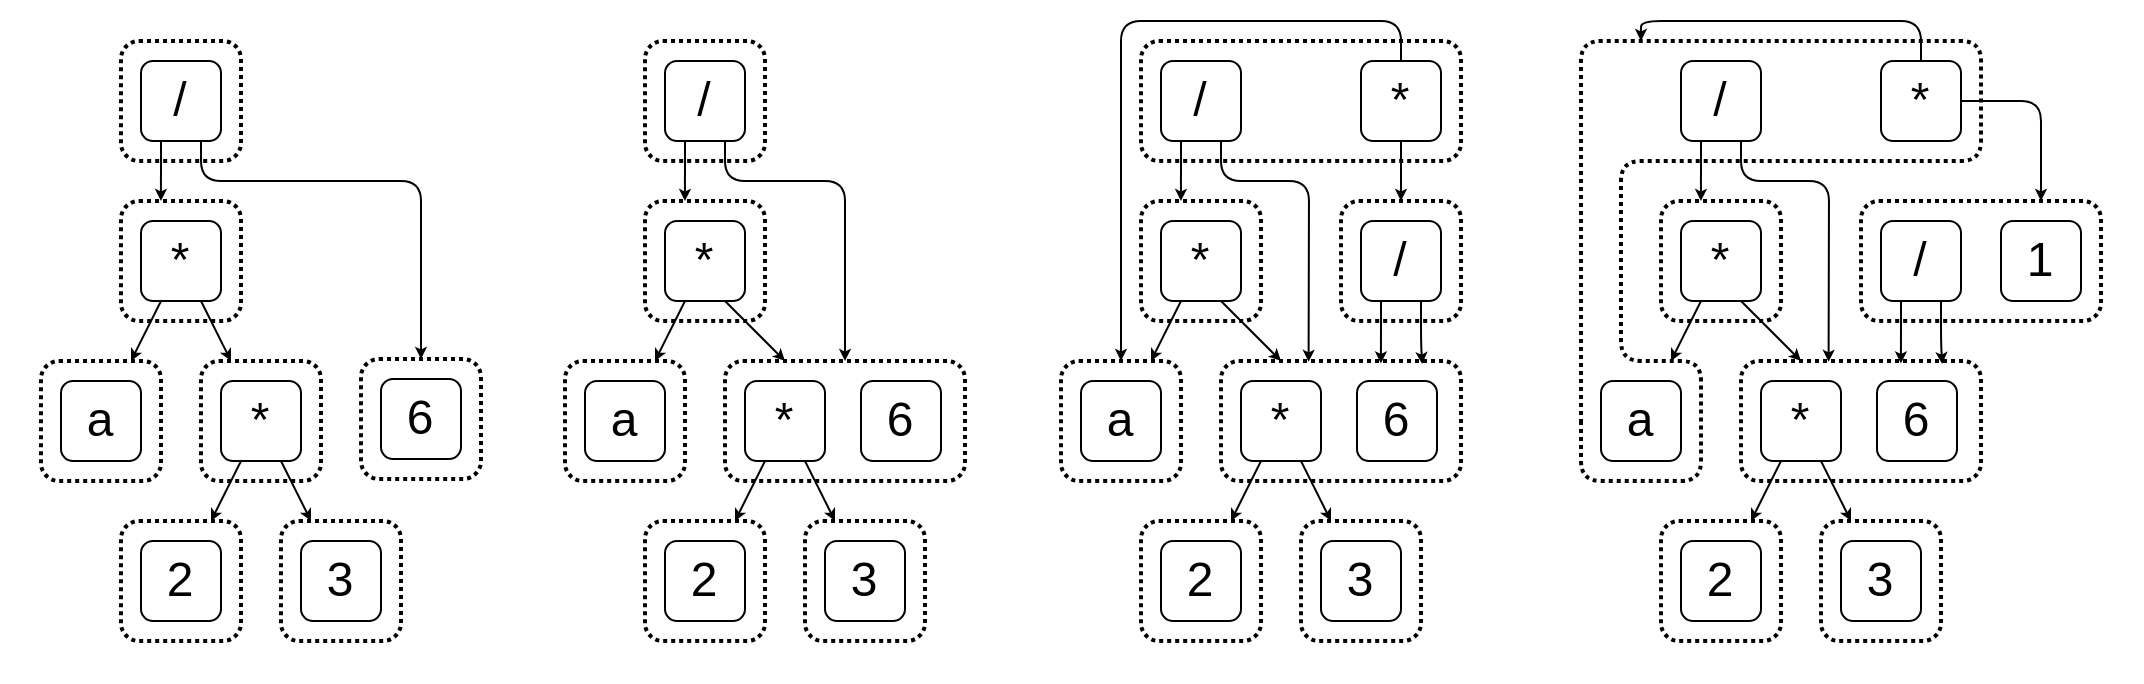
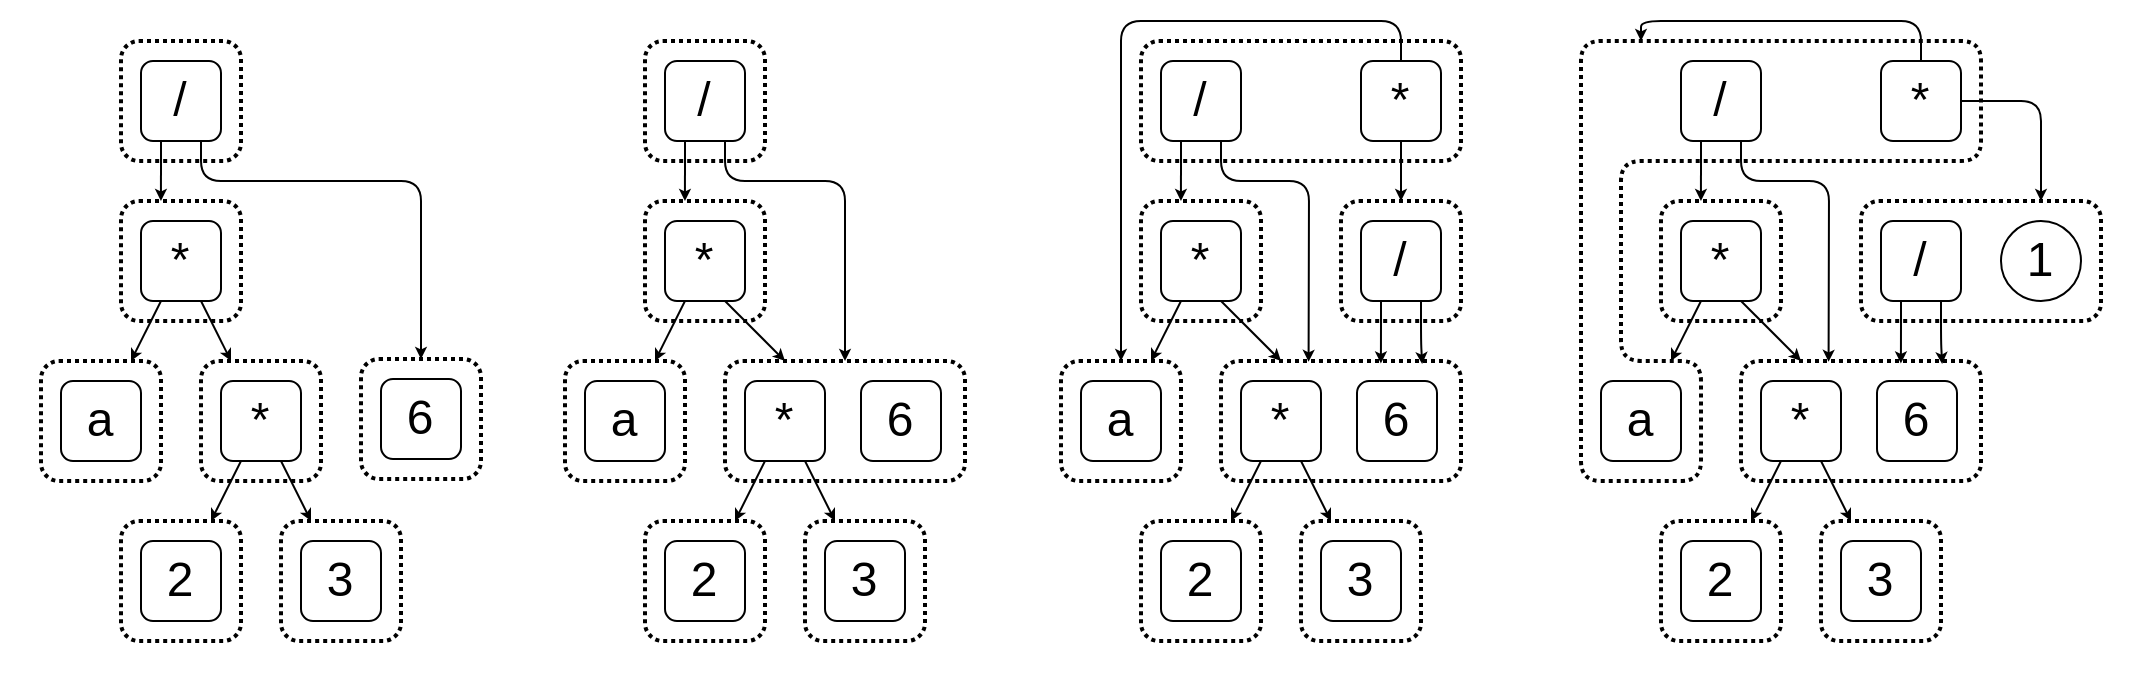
node "1": shape rounded rectangle -> ellipse
